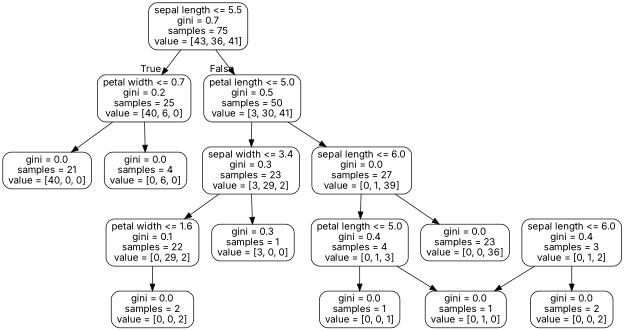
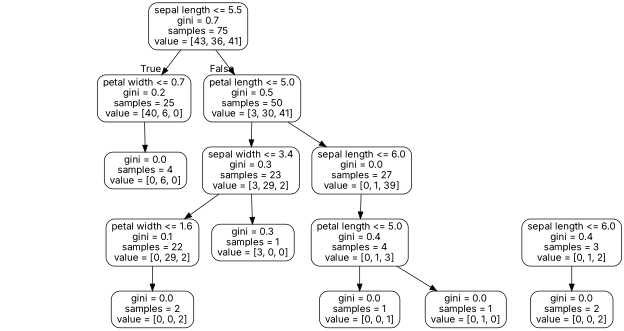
node "gini = 0.0 samples = 21 value = [40, 0, 0]": removed
node "gini = 0.0 samples = 23 value = [0, 0, 36]": removed
edge "sepal length <= 6.0 gini = 0.4 samples = 3 value = [0, 1, 2]" -> "gini = 0.0 samples = 1 value = [0, 1, 0]": removed
